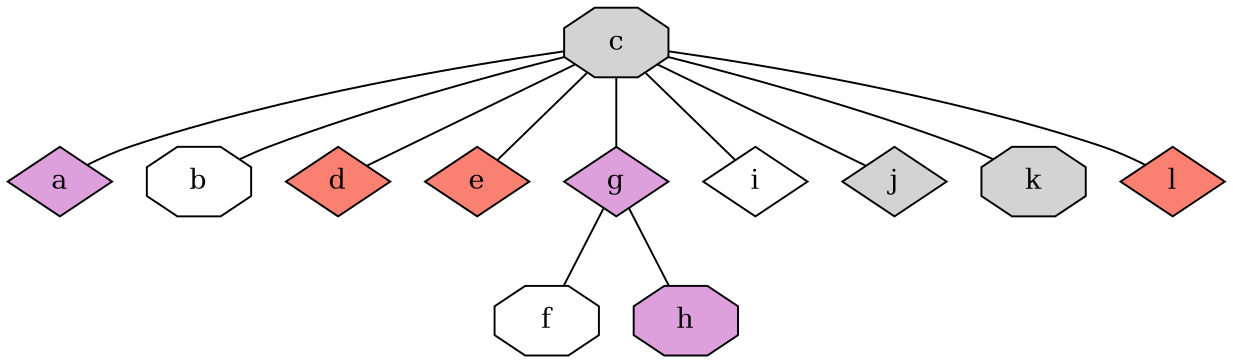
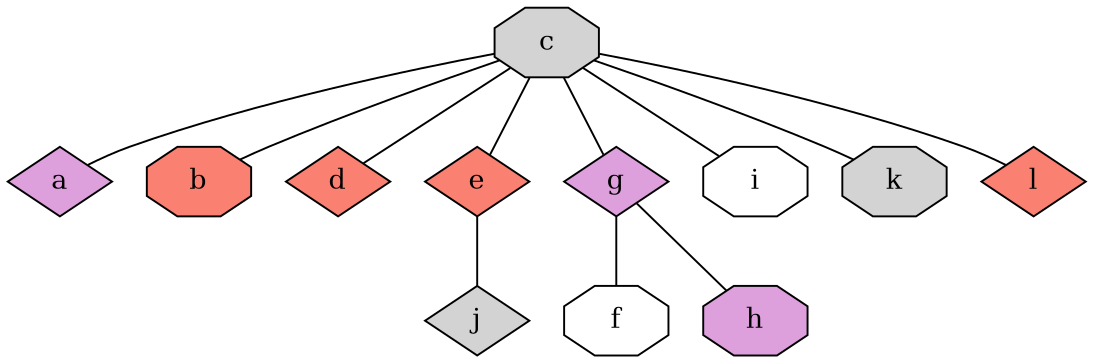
edge "c" -- "j": now "e" -- "j"
node "b": fillcolor white -> salmon
node "i": shape diamond -> octagon
